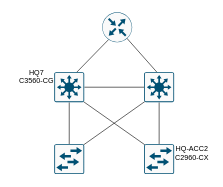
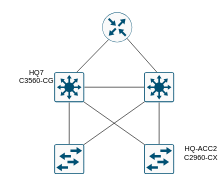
node "HQ-ACC2 C2960-CX": moved (192, 153) -> (201, 153)
